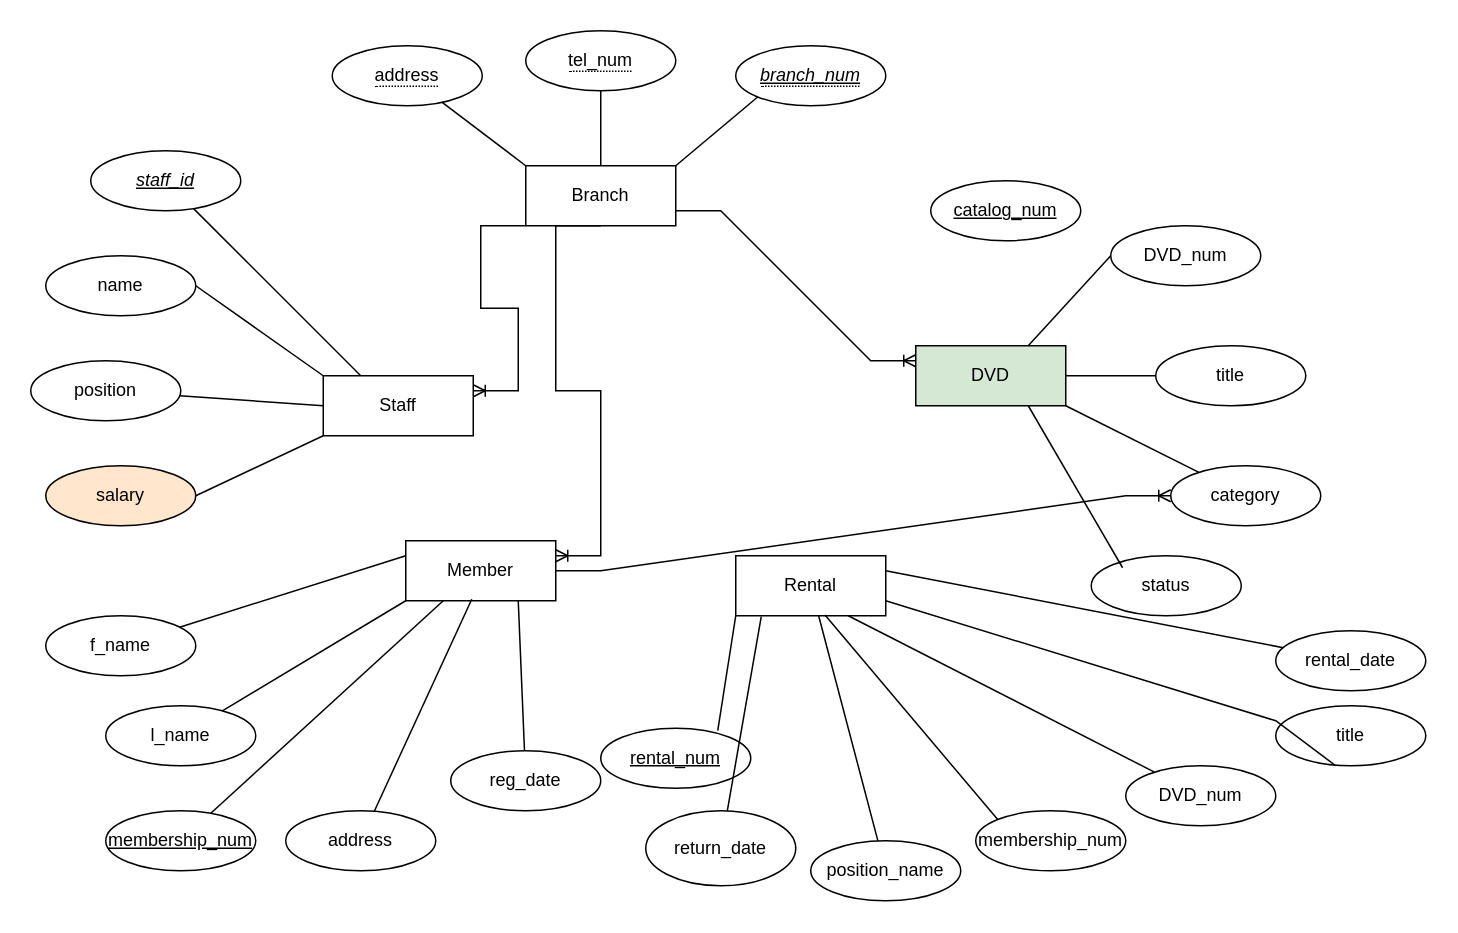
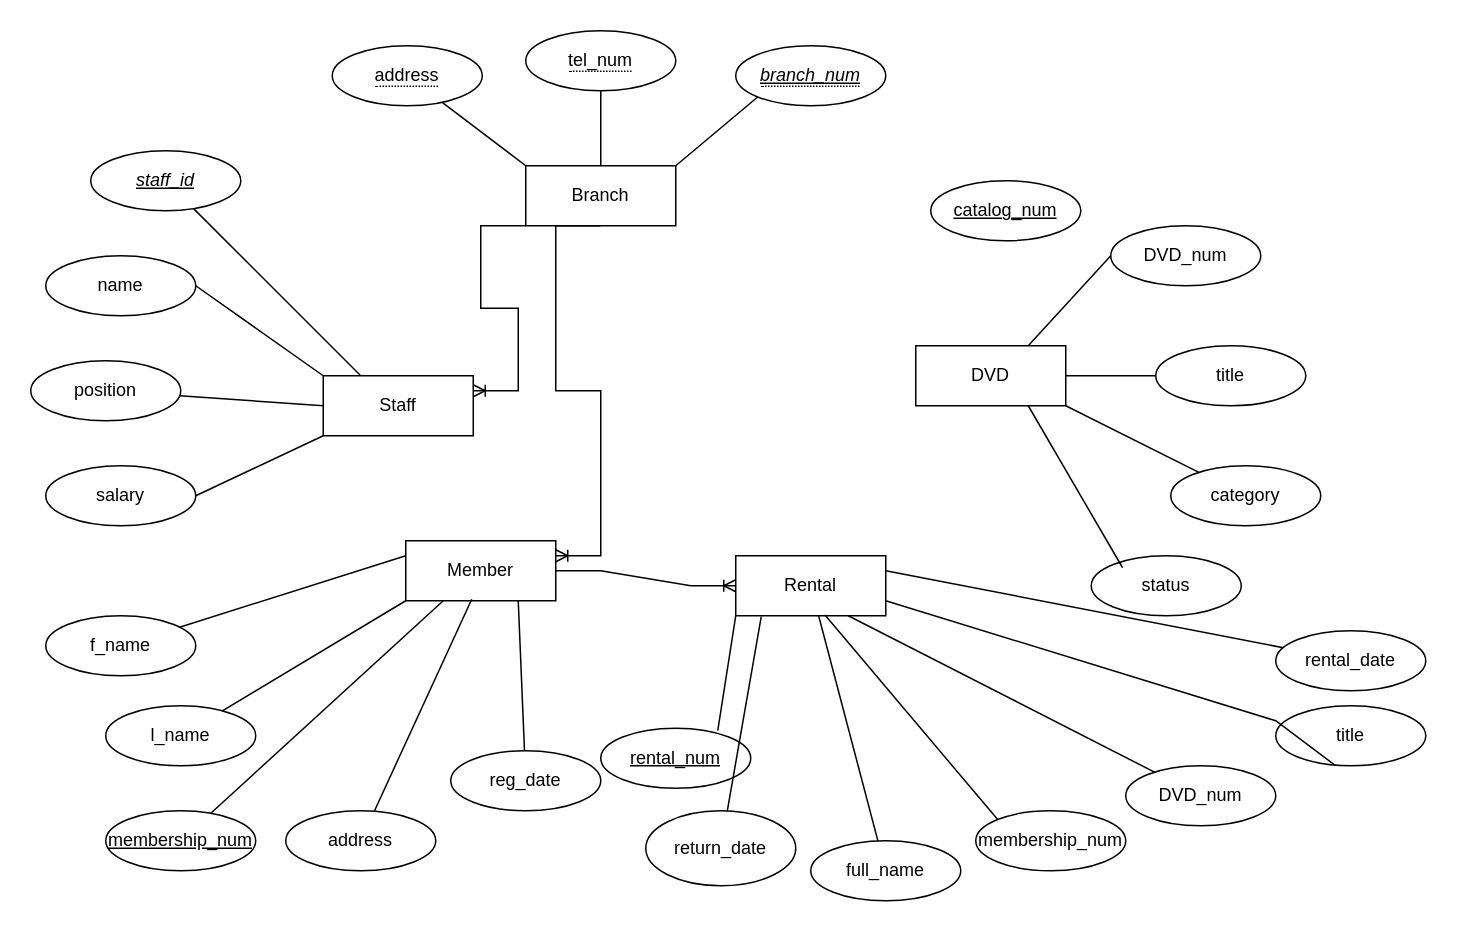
edge "Branch" -> "DVD": removed
node "DVD": fillcolor #d5e8d4 -> #ffffff
node "salary": fillcolor #ffe6cc -> #ffffff
edge "Member" -> "category": now "Member" -> "Rental"
node "position_name": label "position_name" -> "full_name"
